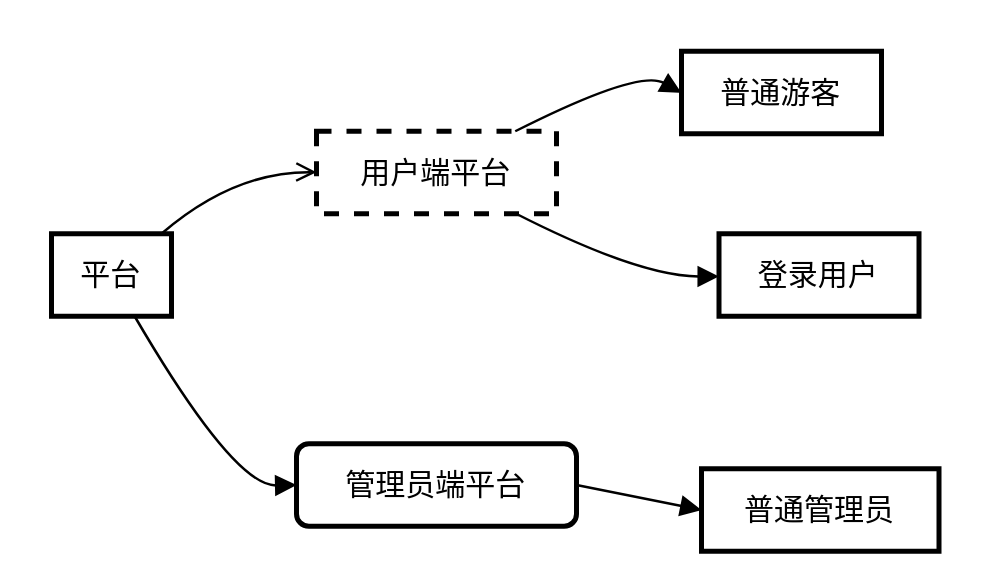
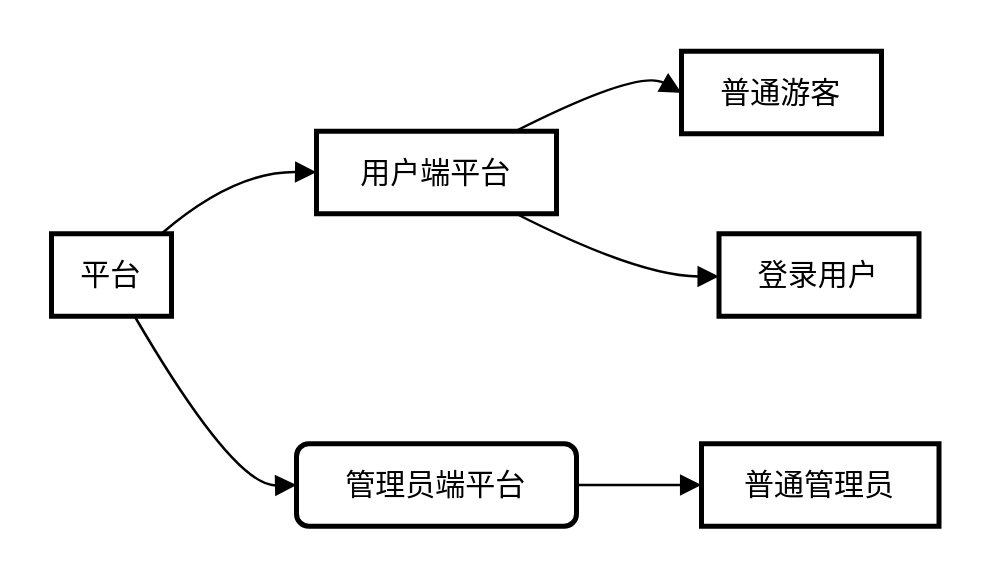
node "用户端平台": style dashed -> solid
edge "平台" -> "用户端平台": arrowhead open -> block
node "普通管理员": moved (820, 510) -> (820, 485)
